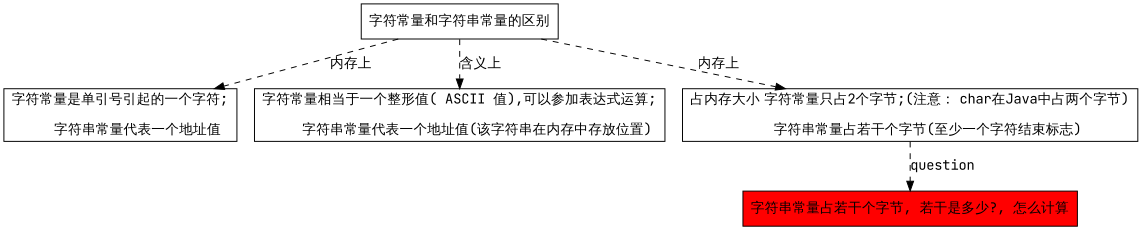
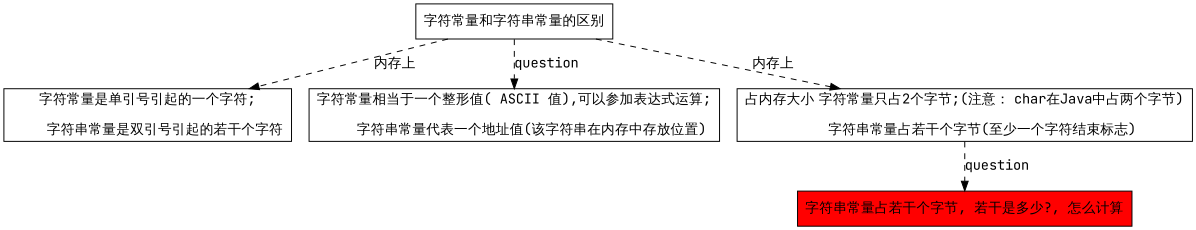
edge "字符常量和字符串常量的区别" -> "字符常量相当于一个整形值( ASCII 值),可以参加表达式运算; 字符串常量代表一个地址值(该字符串在内存中存放位置)": label "含义上" -> "question"
node "字符常量是单引号引起的一个字符; 字符串常量代表一个地址值": label "字符常量是单引号引起的一个字符; 字符串常量代表一个地址值" -> "字符常量是单引号引起的一个字符; 字符串常量是双引号引起的若干个字符"
